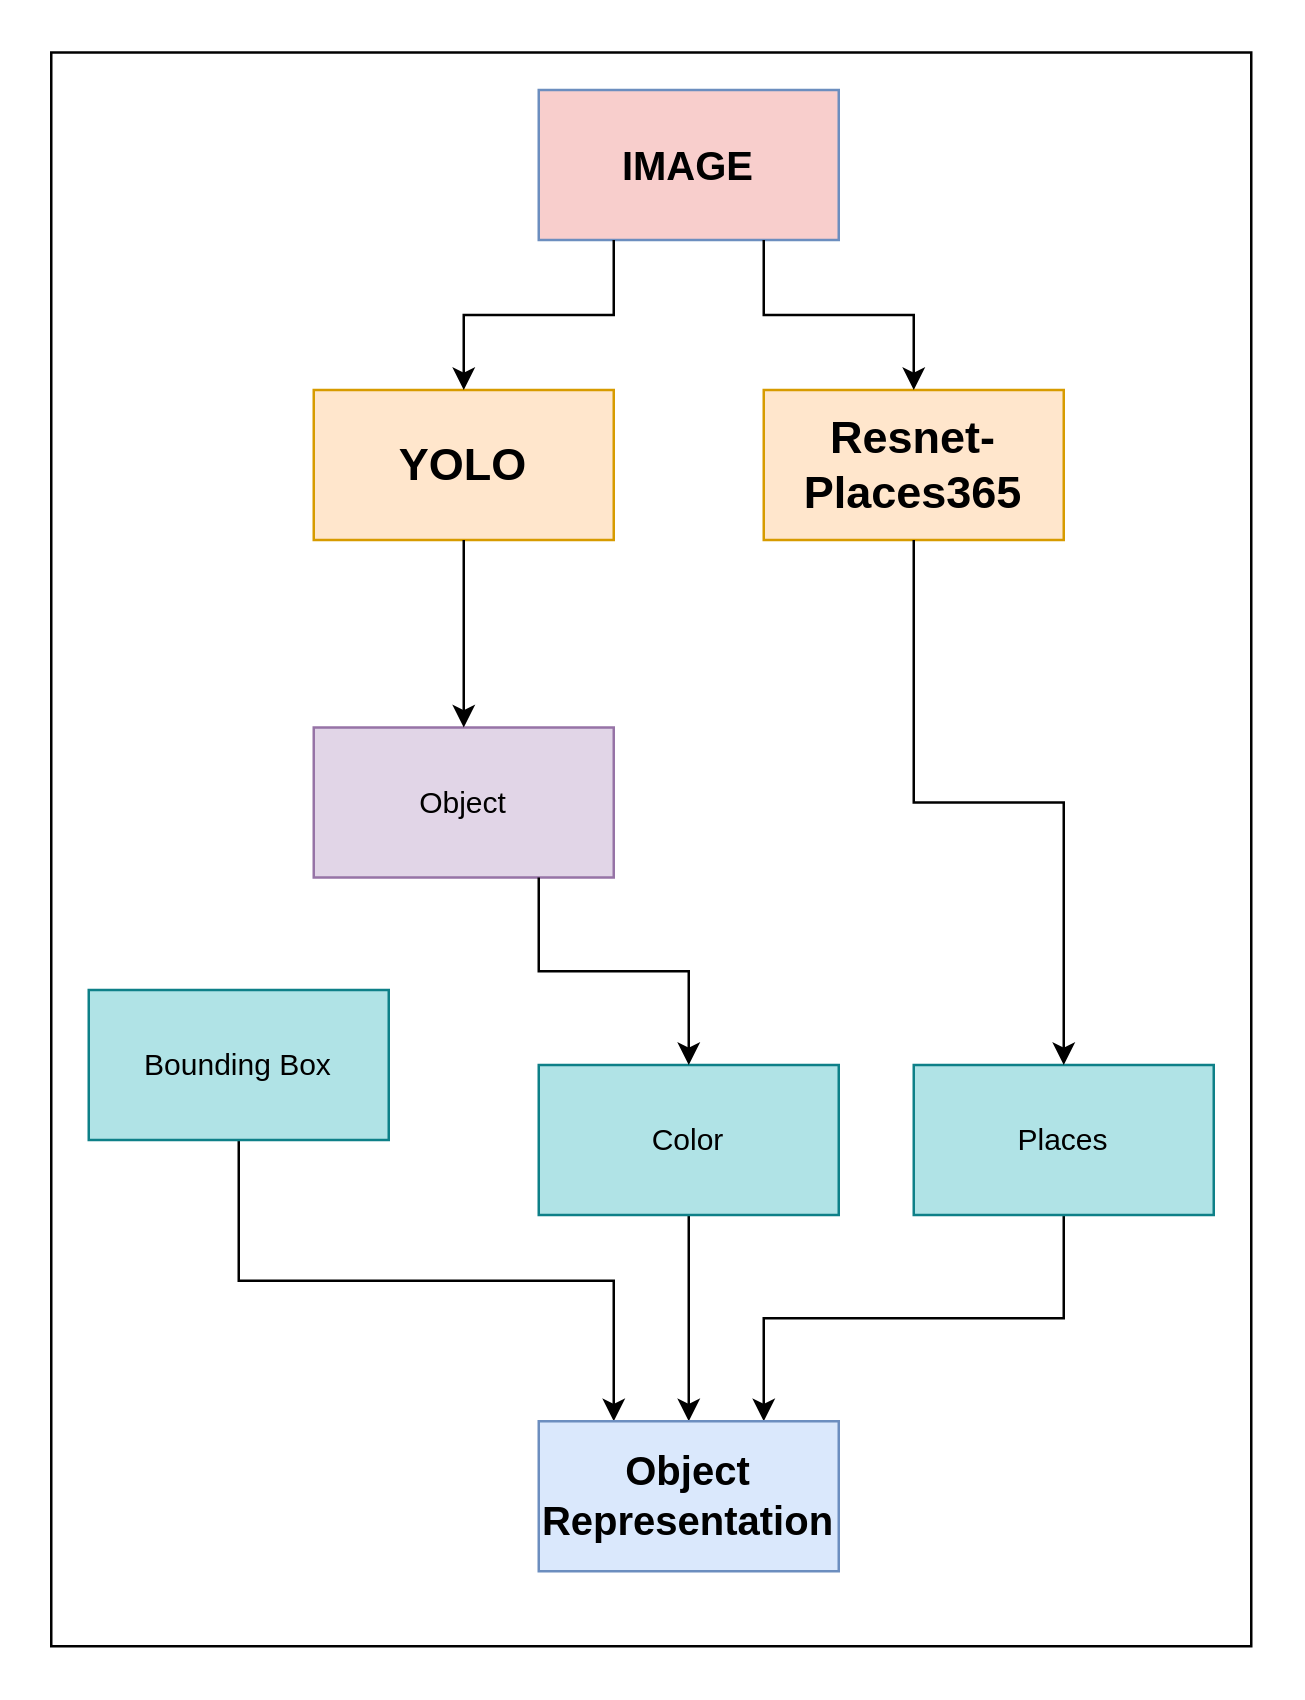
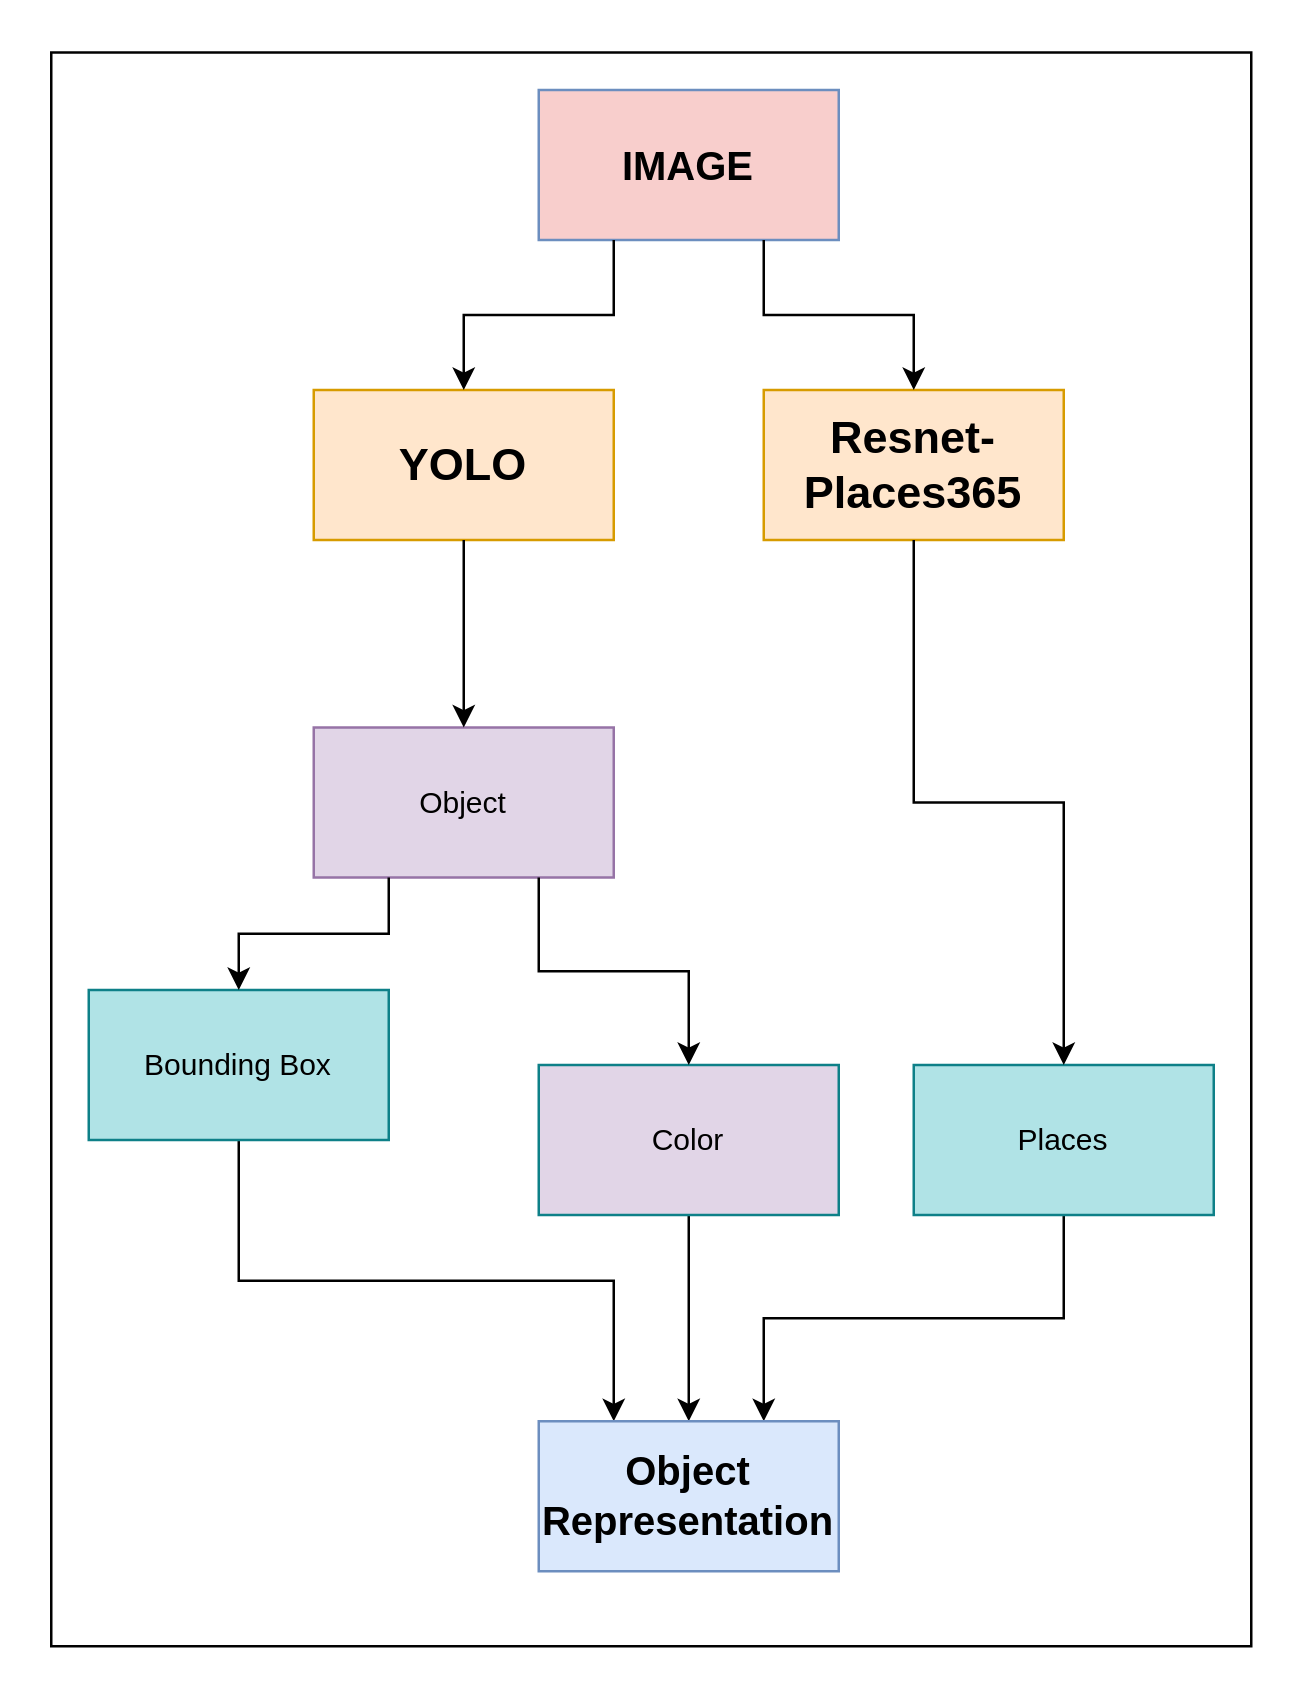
edge "Object" -> "Bounding Box": added
node "Color": fillcolor #b0e3e6 -> #e1d5e7
